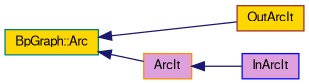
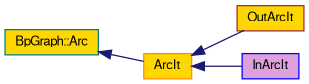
edge "OutArcIt" -> "BpGraph::Arc": now "OutArcIt" -> "ArcIt"
node "ArcIt": fillcolor plum -> gold
